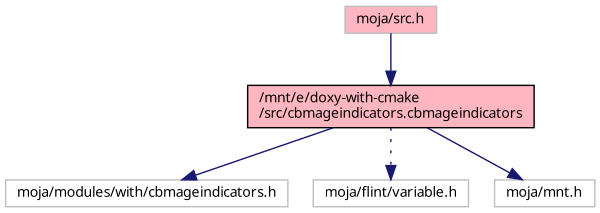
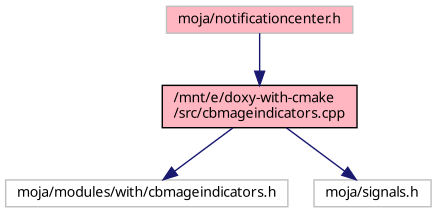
node "moja/src.h": label "moja/src.h" -> "moja/notificationcenter.h"
node "/mnt/e/doxy-with-cmake /src/cbmageindicators.cbmageindicators": label "/mnt/e/doxy-with-cmake /src/cbmageindicators.cbmageindicators" -> "/mnt/e/doxy-with-cmake /src/cbmageindicators.cpp"
node "moja/flint/variable.h": removed
node "moja/mnt.h": label "moja/mnt.h" -> "moja/signals.h"
